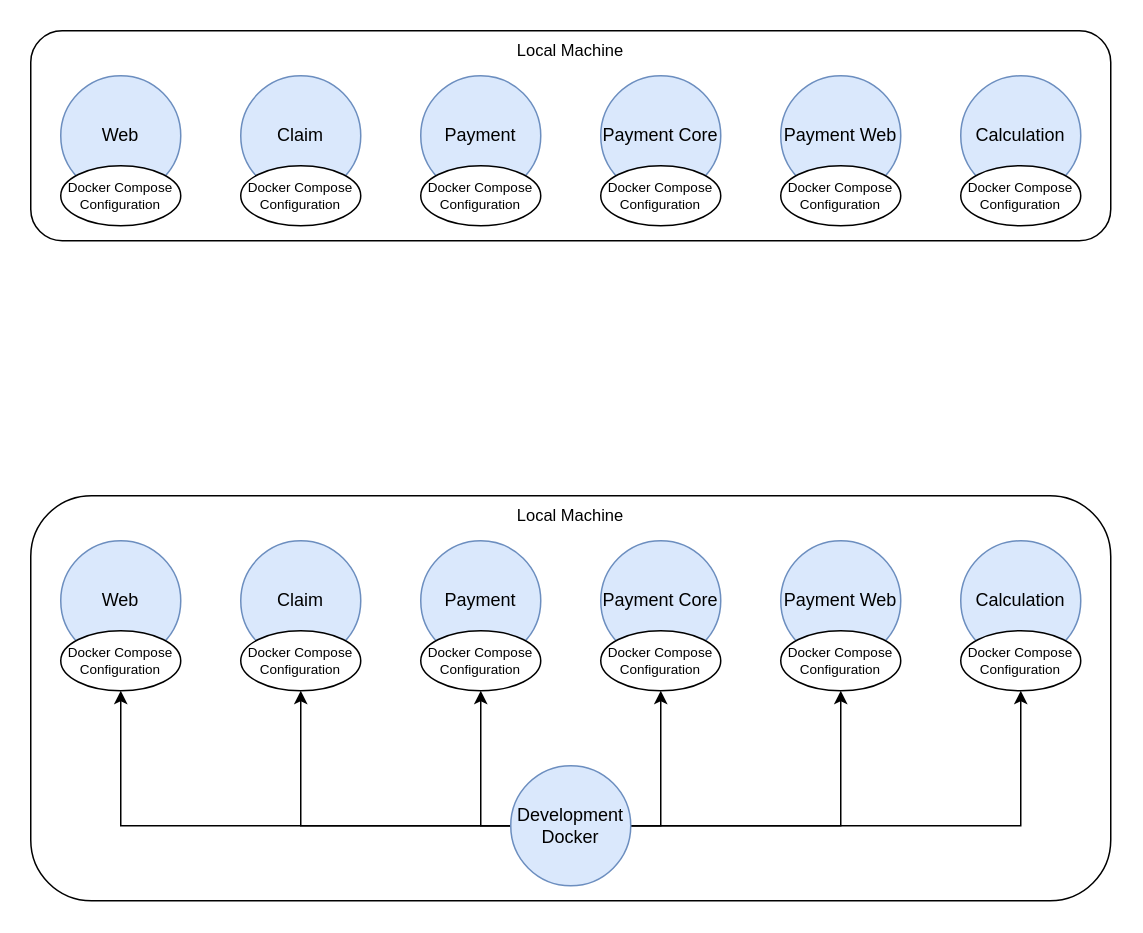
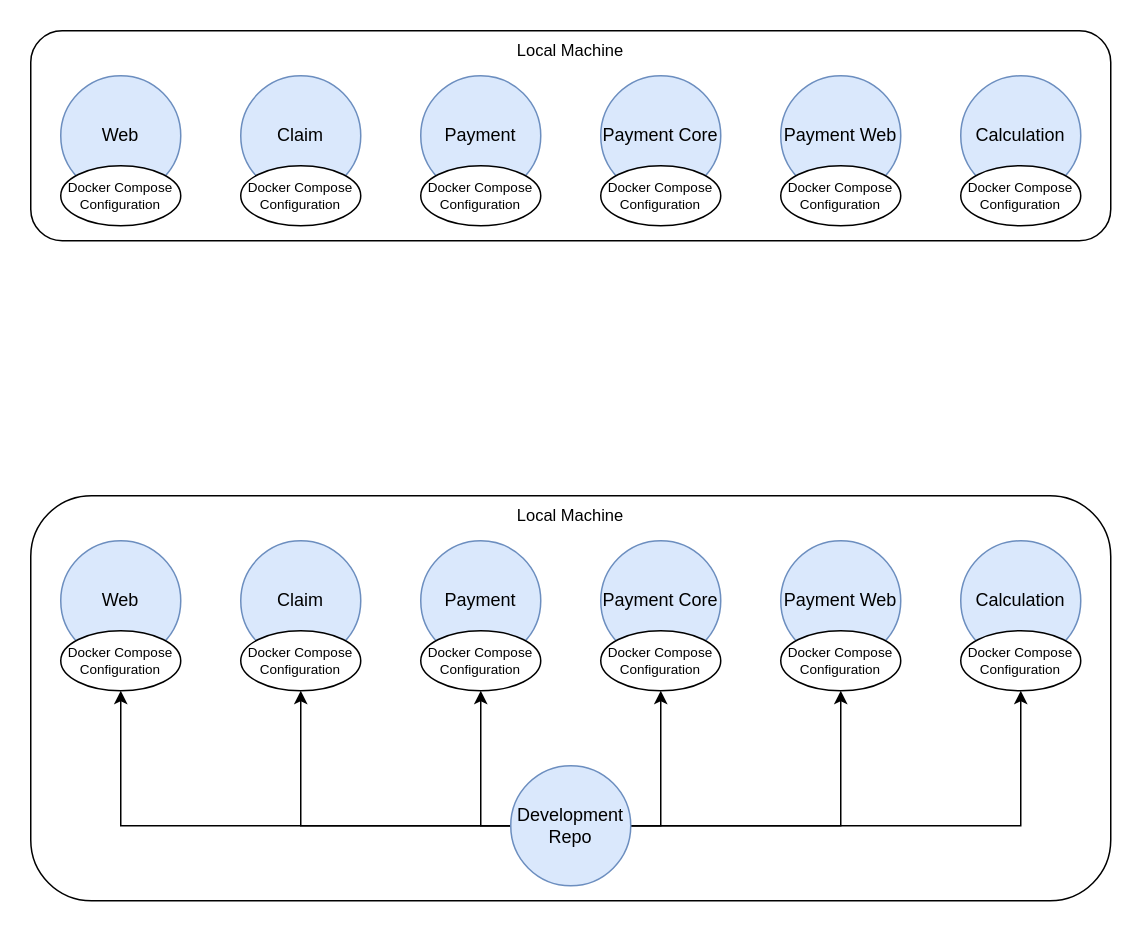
node "Development Docker": label "Development Docker" -> "Development Repo"
